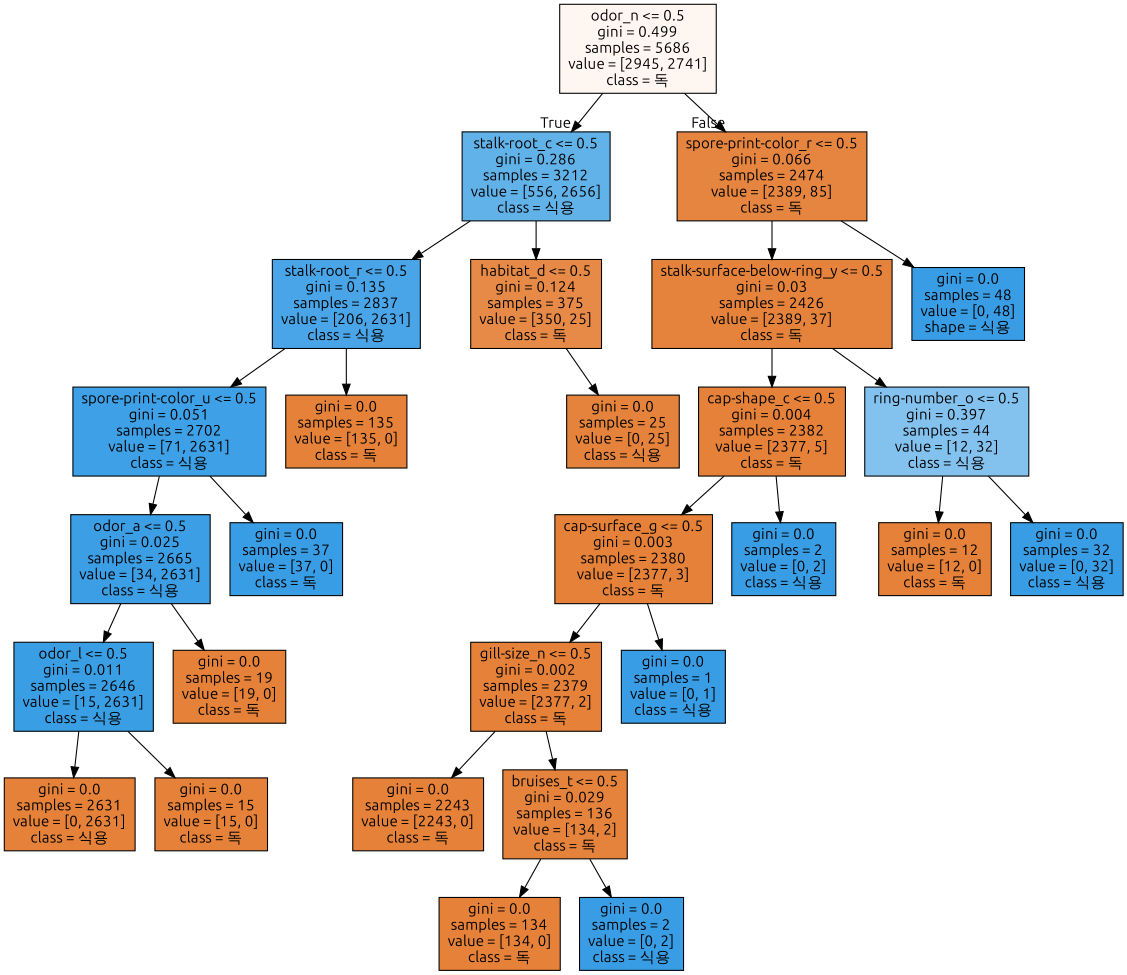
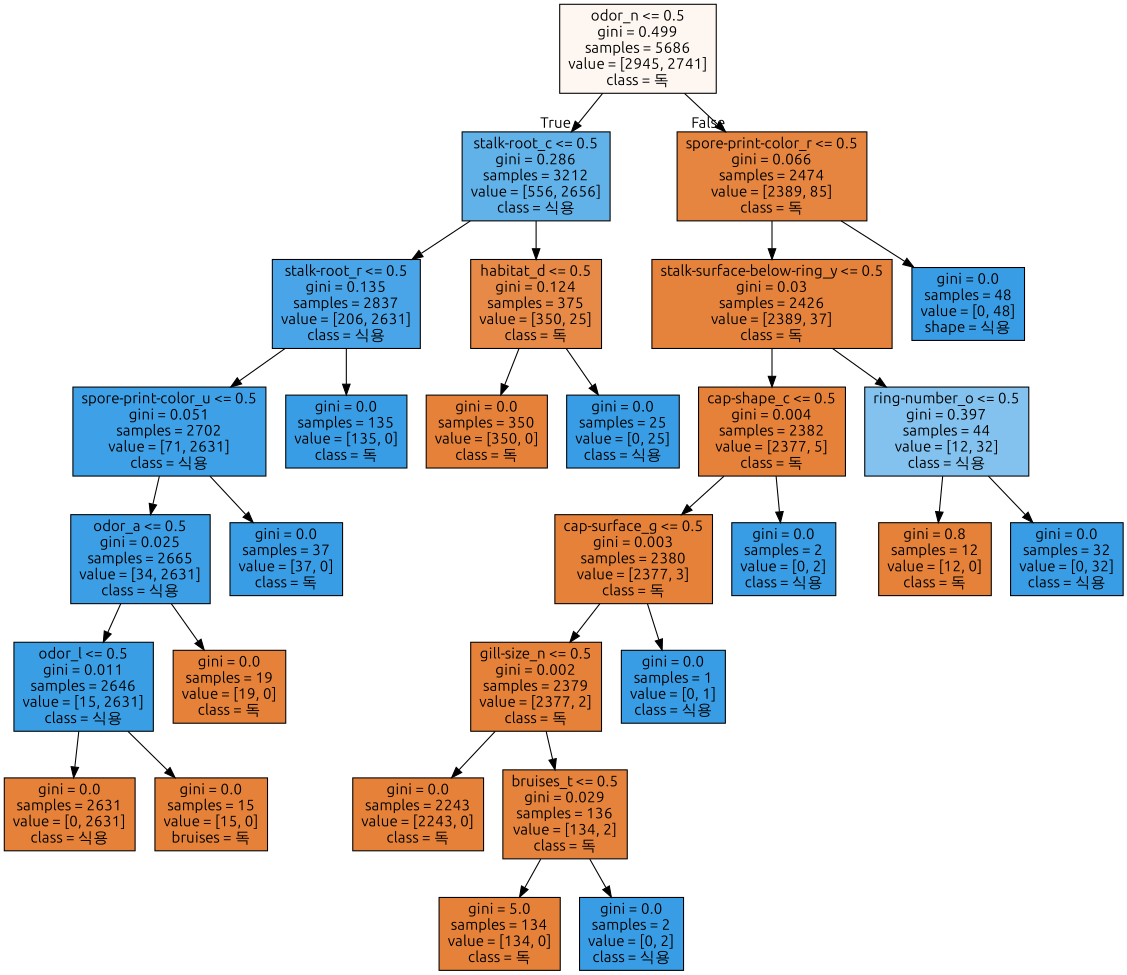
node "gini = 0.0 samples = 135 value = [135, 0] class = 독": fillcolor #e58139 -> #399de5
node "gini = 0.0 samples = 350 value = [350, 0] class = 독": added
node "gini = 0.0 samples = 25 value = [0, 25] class = 식용": fillcolor #e5833c -> #399de5
node "gini = 0.0 samples = 12 value = [12, 0] class = 독": label "gini = 0.0 samples = 12 value = [12, 0] class = 독" -> "gini = 0.8 samples = 12 value = [12, 0] class = 독"
node "gini = 0.0 samples = 15 value = [15, 0] class = 독": label "gini = 0.0 samples = 15 value = [15, 0] class = 독" -> "gini = 0.0 samples = 15 value = [15, 0] bruises = 독"
node "gini = 0.0 samples = 134 value = [134, 0] class = 독": label "gini = 0.0 samples = 134 value = [134, 0] class = 독" -> "gini = 5.0 samples = 134 value = [134, 0] class = 독"
